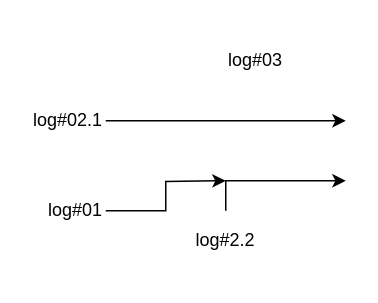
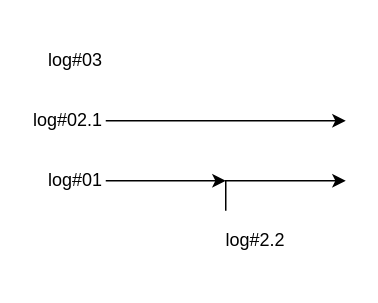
node "log#03": moved (256, 61) -> (76, 61)
node "log#01": moved (76, 211) -> (76, 181)
node "log#2.2": moved (226, 241) -> (256, 241)
